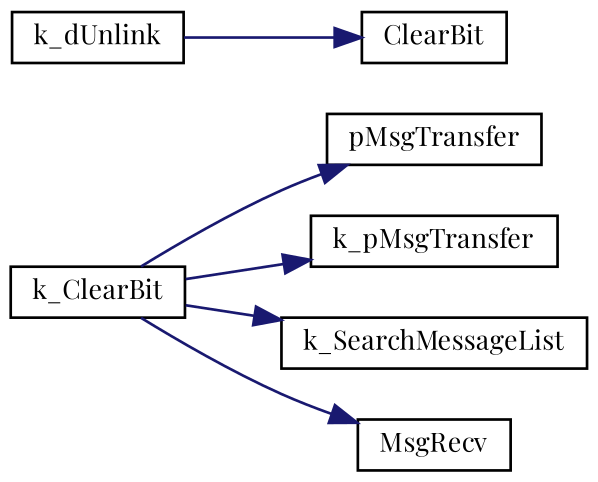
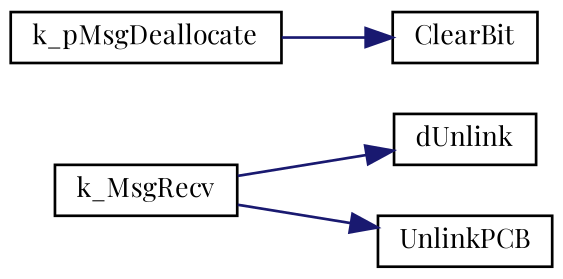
node "k_dUnlink": label "k_dUnlink" -> "k_pMsgDeallocate"
node "pMsgTransfer": label "pMsgTransfer" -> "dUnlink"
node "k_pMsgTransfer": removed
node "k_ClearBit": label "k_ClearBit" -> "k_MsgRecv"
node "k_SearchMessageList": removed
node "MsgRecv": label "MsgRecv" -> "UnlinkPCB"
